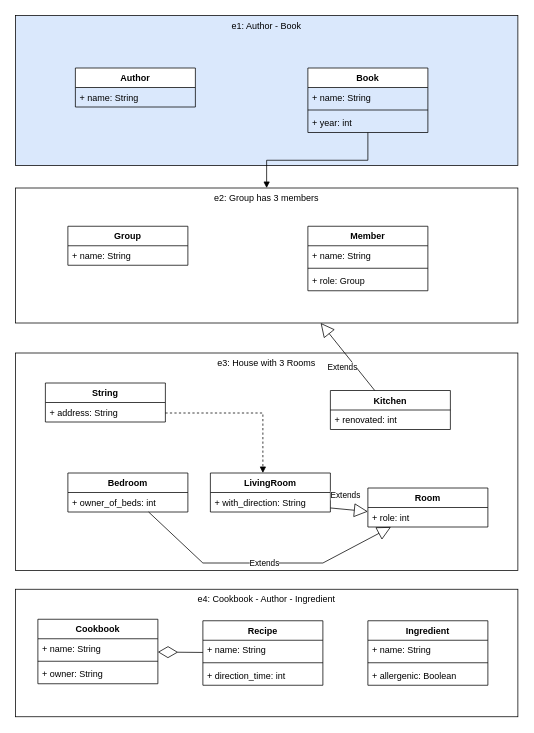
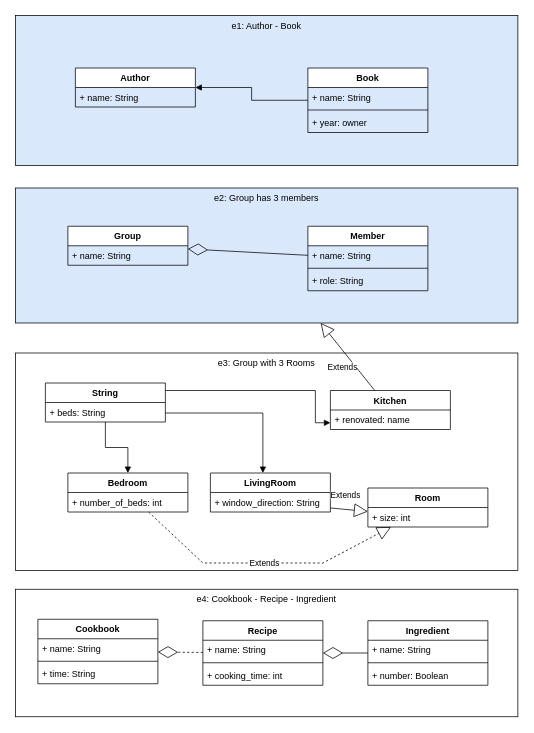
node "+ year: int": label "+ year: int" -> "+ year: owner"
edge "Book" -> "e2: Group has 3 members": now "Book" -> "Author"
edge "Member" -> "Group": added
node "e2: Group has 3 members": fillcolor #ffffff -> #dae8fc
node "+ role: Group": label "+ role: Group" -> "+ role: String"
node "e3: House with 3 Rooms": label "e3: House with 3 Rooms" -> "e3: Group with 3 Rooms"
edge "String" -> "Kitchen": added
node "+ address: String": label "+ address: String" -> "+ beds: String"
edge "String" -> "LivingRoom": style dashed -> solid
node "+ renovated: int": label "+ renovated: int" -> "+ renovated: name"
edge "String" -> "Bedroom": added
node "+ owner_of_beds: int": label "+ owner_of_beds: int" -> "+ number_of_beds: int"
node "+ with_direction: String": label "+ with_direction: String" -> "+ window_direction: String"
node "+ role: int": label "+ role: int" -> "+ size: int"
edge "Bedroom" -> "Room": style solid -> dashed
node "e4: Cookbook - Author - Ingredient": label "e4: Cookbook - Author - Ingredient" -> "e4: Cookbook - Recipe - Ingredient"
edge "Recipe" -> "Cookbook": style solid -> dashed
edge "Ingredient" -> "Recipe": added
node "+ owner: String": label "+ owner: String" -> "+ time: String"
node "+ direction_time: int": label "+ direction_time: int" -> "+ cooking_time: int"
node "+ allergenic: Boolean": label "+ allergenic: Boolean" -> "+ number: Boolean"
